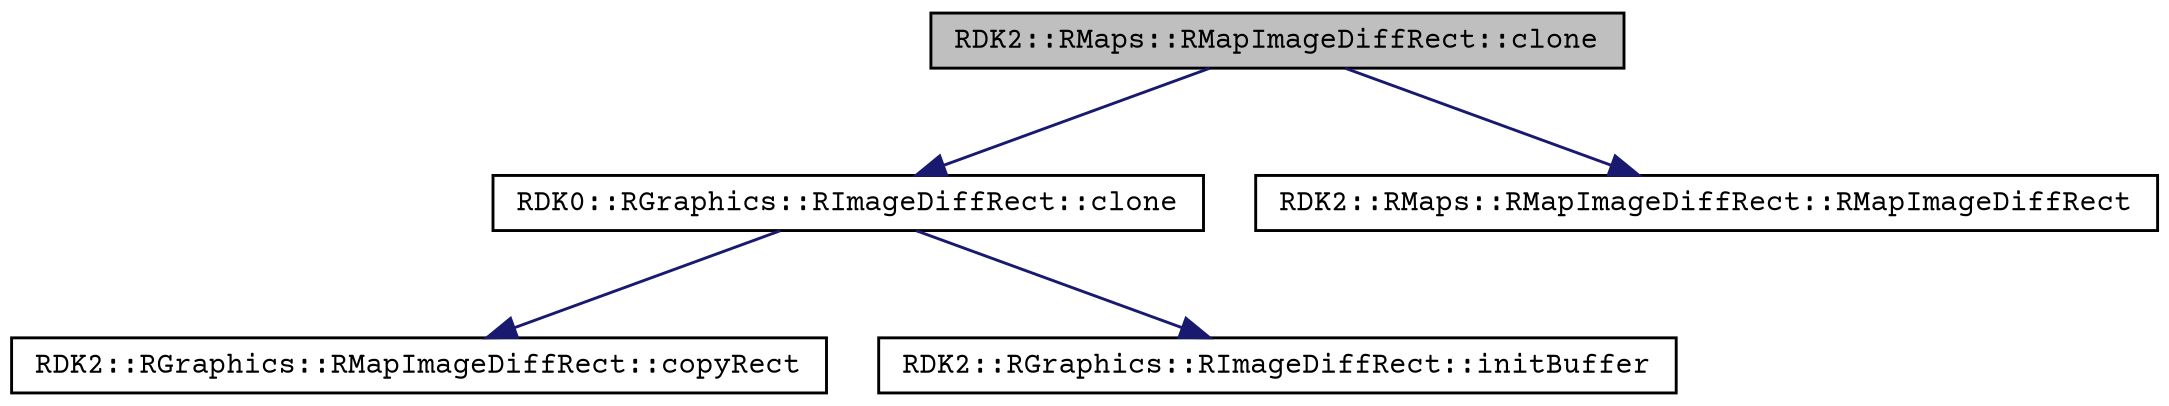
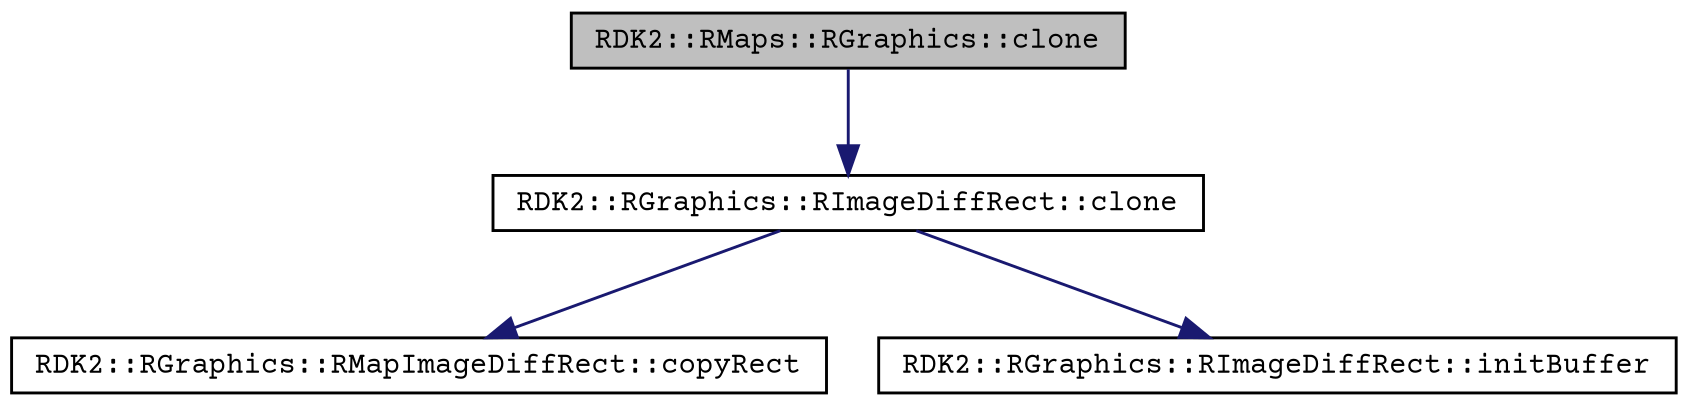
node "RDK2::RMaps::RMapImageDiffRect::clone": label "RDK2::RMaps::RMapImageDiffRect::clone" -> "RDK2::RMaps::RGraphics::clone"
node "RDK0::RGraphics::RImageDiffRect::clone": label "RDK0::RGraphics::RImageDiffRect::clone" -> "RDK2::RGraphics::RImageDiffRect::clone"
node "RDK2::RMaps::RMapImageDiffRect::RMapImageDiffRect": removed
